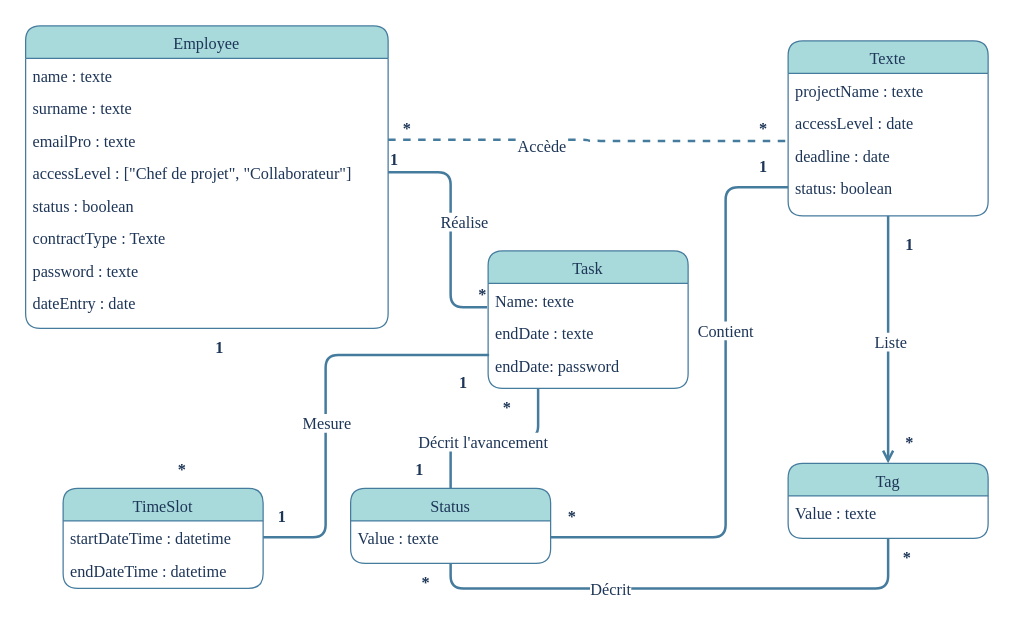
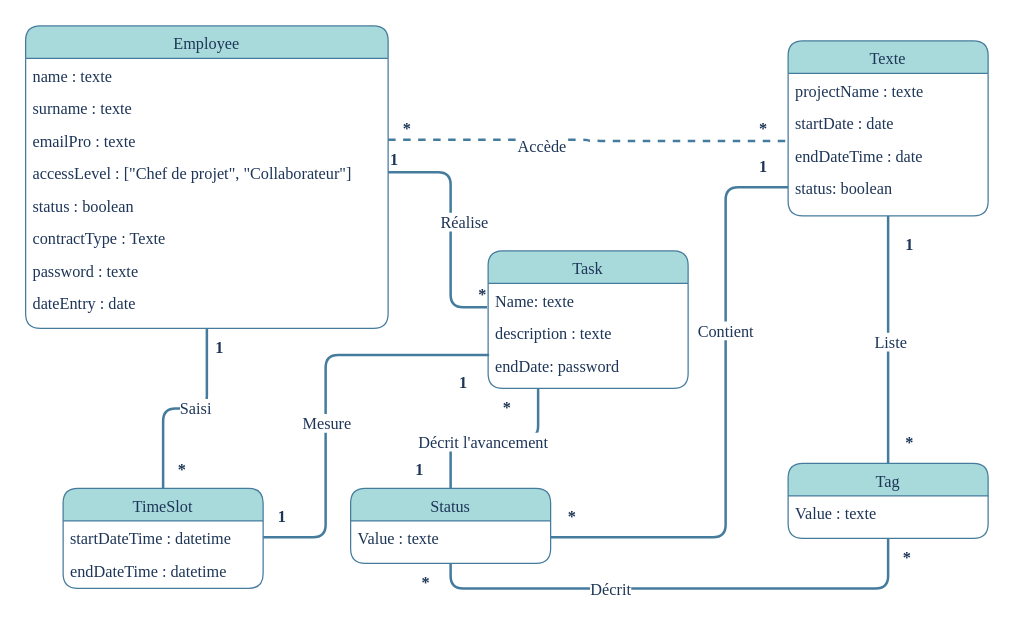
node "accessLevel : date": label "accessLevel : date" -> "startDate : date"
node "deadline : date": label "deadline : date" -> "endDateTime : date"
node "endDate : texte": label "endDate : texte" -> "description : texte"
edge "Employee" -- "TimeSlot": added, label "Saisi"
edge "Texte" -> "Tag": arrowhead open -> none
